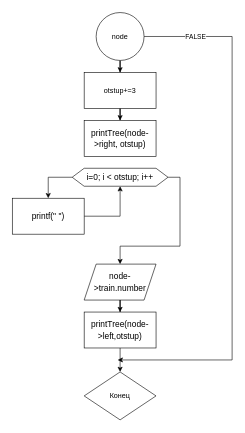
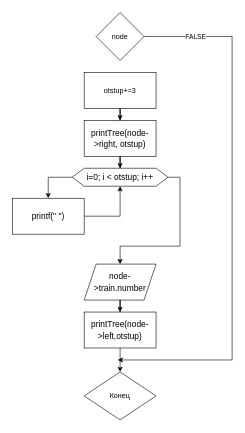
node "node": shape ellipse -> diamond
edge "node" -> "otstup+=3": removed
edge "printTree(node->right, otstup)" -> "i=0; i < otstup; i++": added
